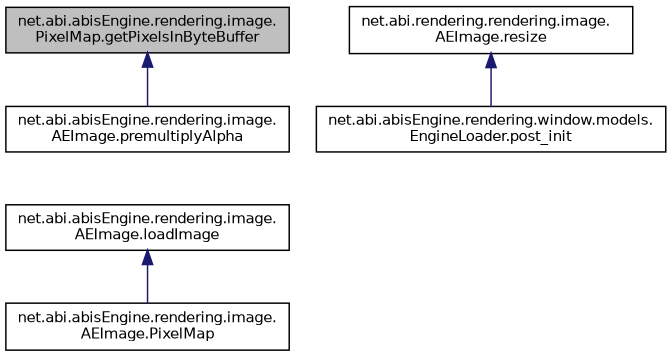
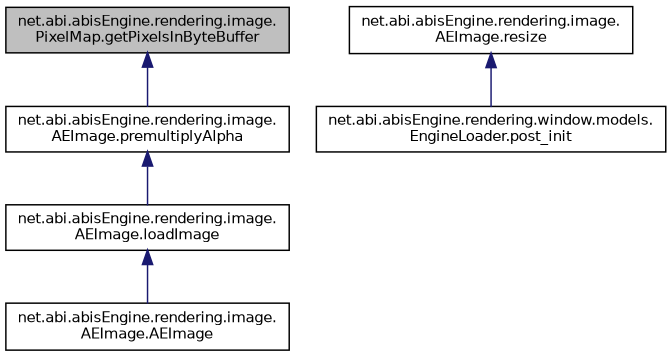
node "net.abi.rendering.rendering.image. AEImage.resize": label "net.abi.rendering.rendering.image. AEImage.resize" -> "net.abi.abisEngine.rendering.image. AEImage.resize"
edge "net.abi.abisEngine.rendering.image. AEImage.loadImage" -> "net.abi.abisEngine.rendering.image. AEImage.premultiplyAlpha": added
node "net.abi.abisEngine.rendering.image. AEImage.PixelMap": label "net.abi.abisEngine.rendering.image. AEImage.PixelMap" -> "net.abi.abisEngine.rendering.image. AEImage.AEImage"
